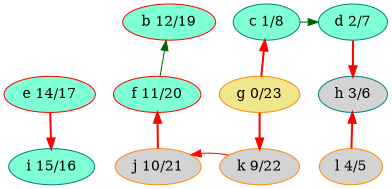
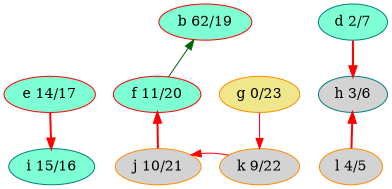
node "b 12/19": label "b 12/19" -> "b 62/19"
node "c 1/8": removed
edge "g 0/23" -> "k 9/22": style bold -> solid
